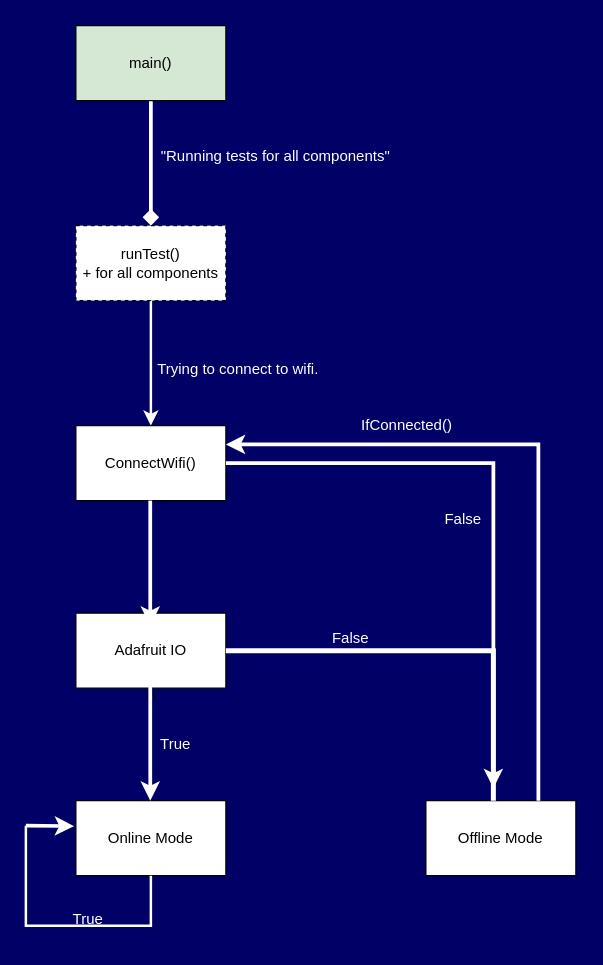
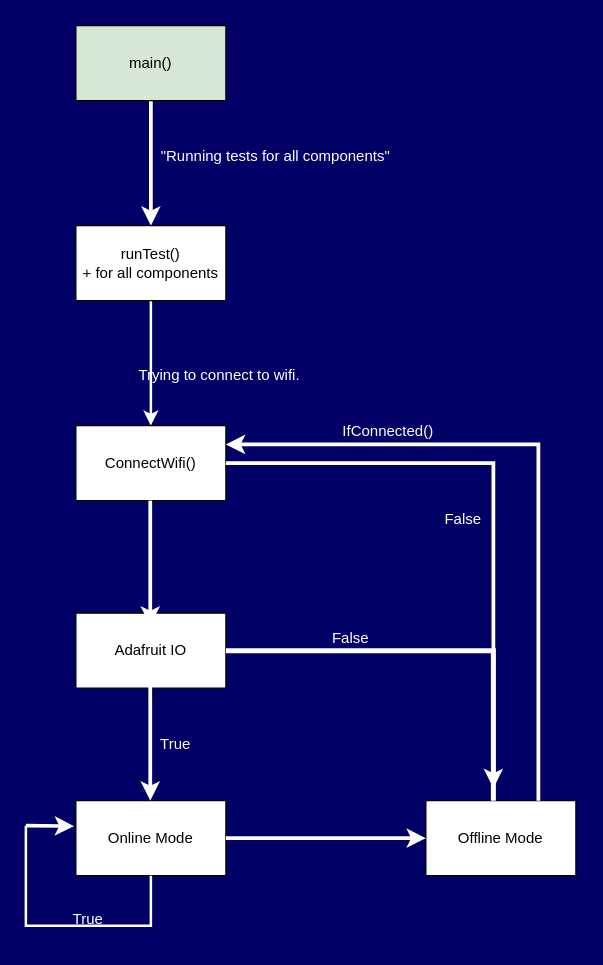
edge "main()" -> "runTest() + for all components": arrowhead diamond -> classic
node "runTest() + for all components": style dashed -> solid
node "Trying to connect to wifi.": moved (238, 369) -> (219, 376)
node "IfConnected()": moved (407, 426) -> (388, 432)
edge "Online Mode" -> "Offline Mode": added
